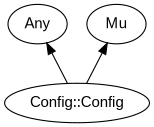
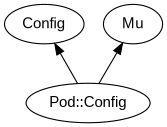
node "Any": label "Any" -> "Config"
node "Config::Config": label "Config::Config" -> "Pod::Config"
